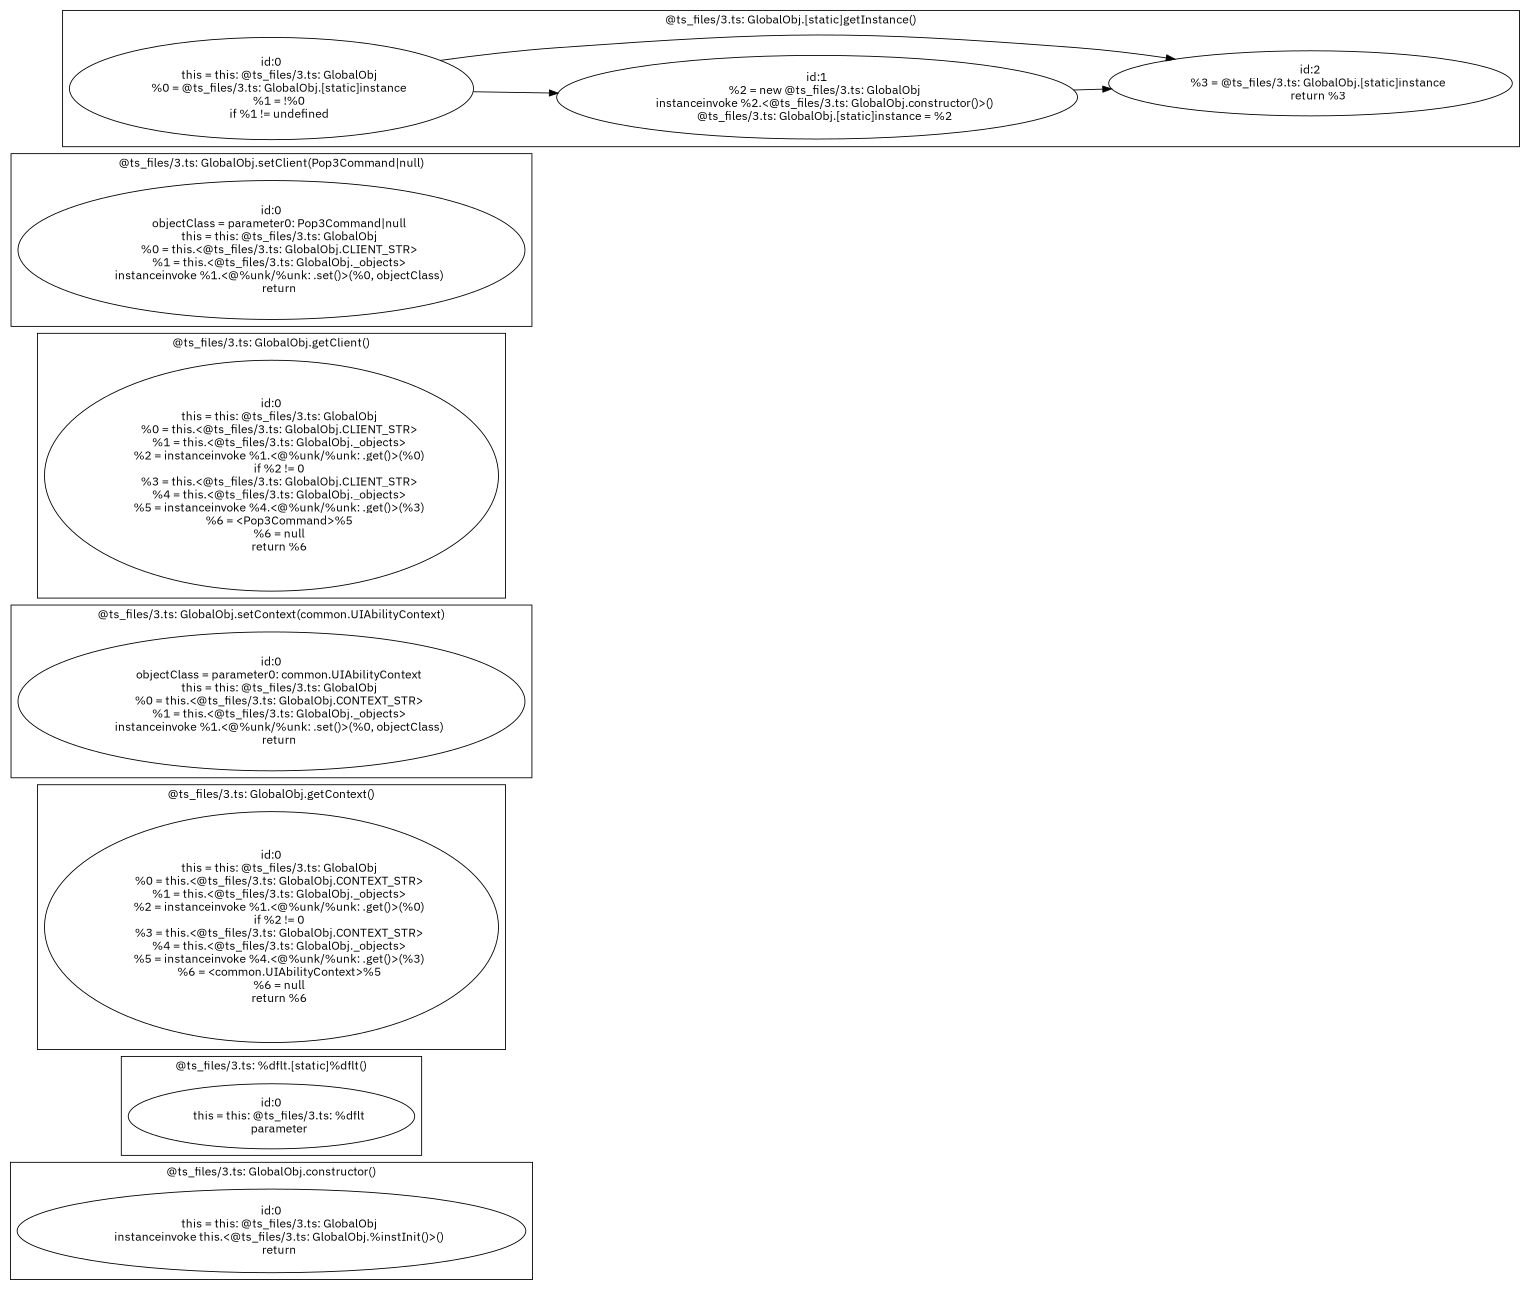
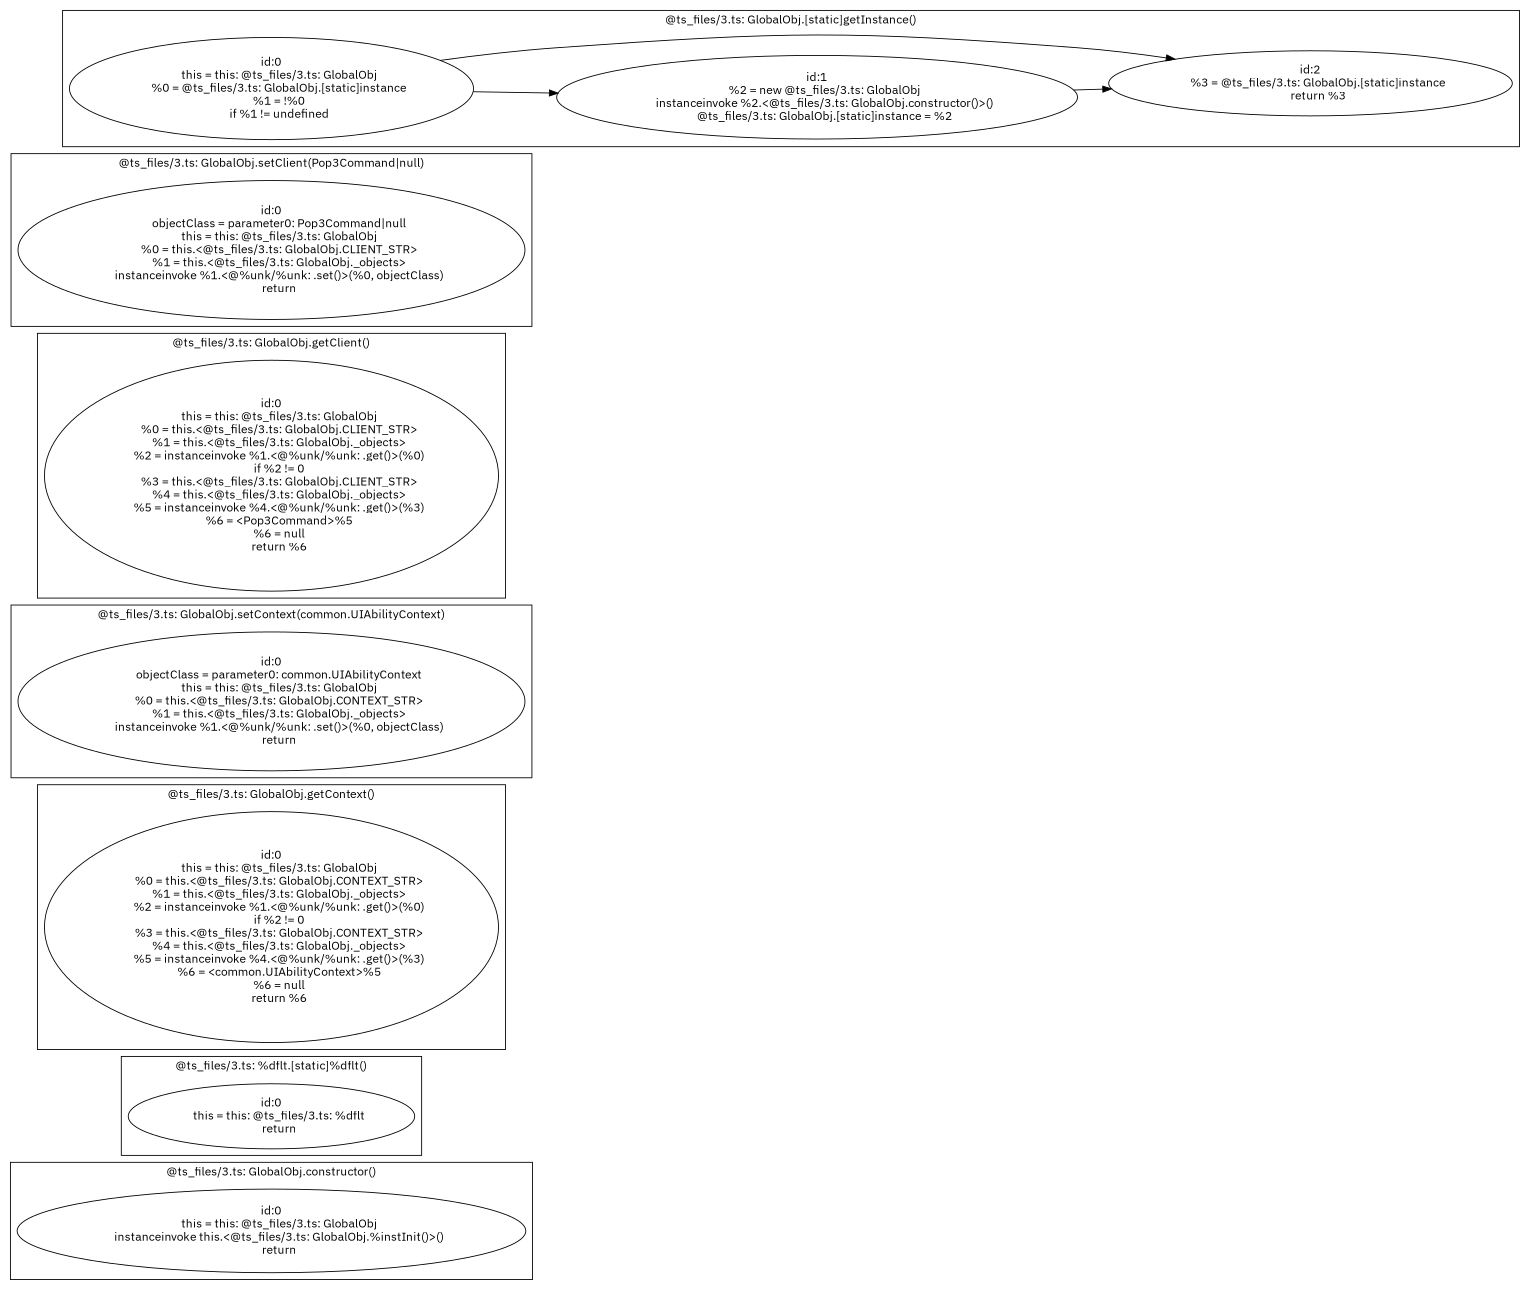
node "id:0 this = this: @ts_files/3.ts: %dflt parameter": label "id:0 this = this: @ts_files/3.ts: %dflt parameter" -> "id:0 this = this: @ts_files/3.ts: %dflt return"
